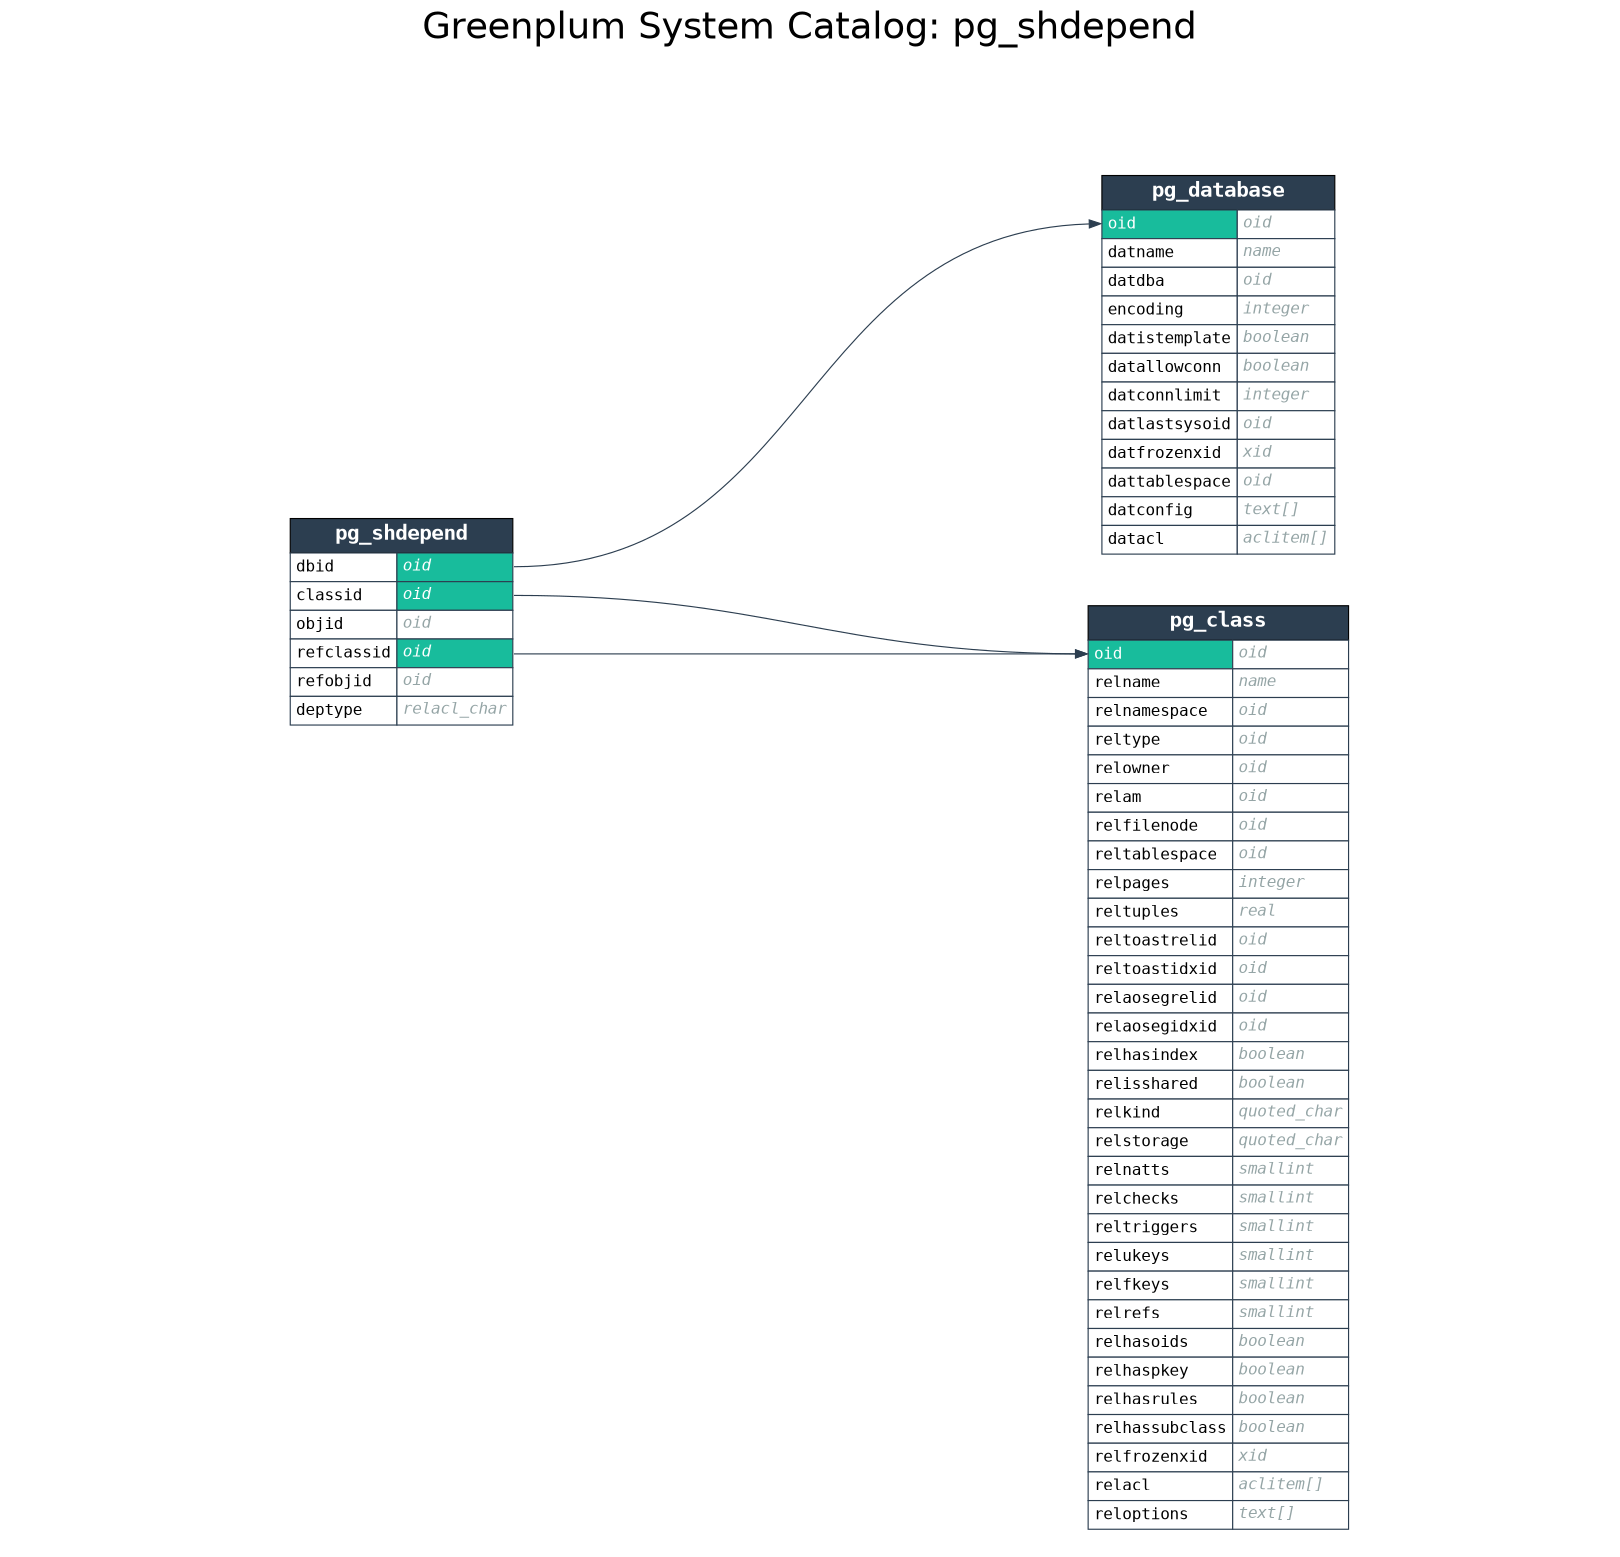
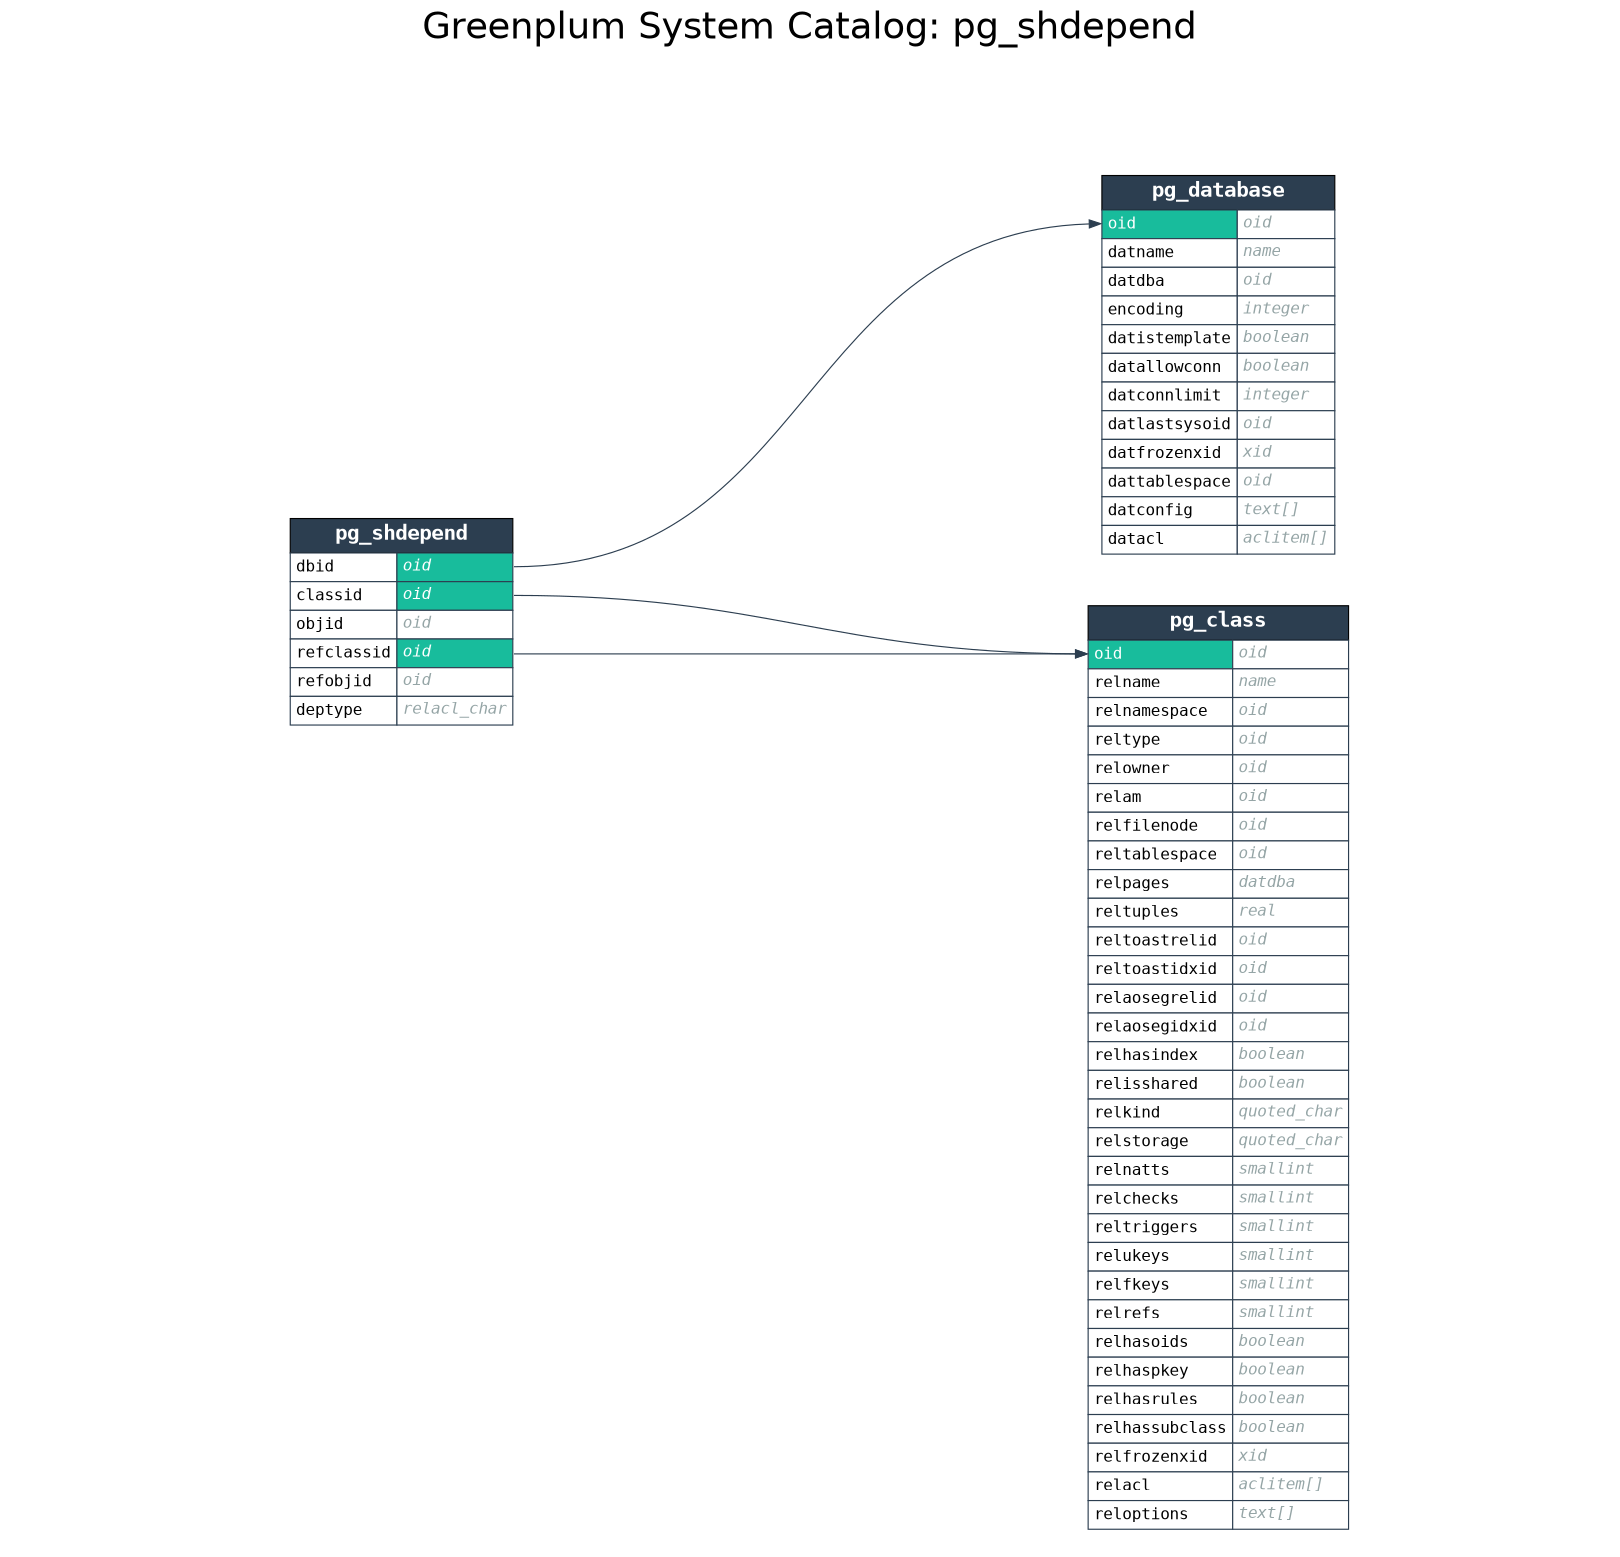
node "pg_class": text "integer" -> "datdba"
